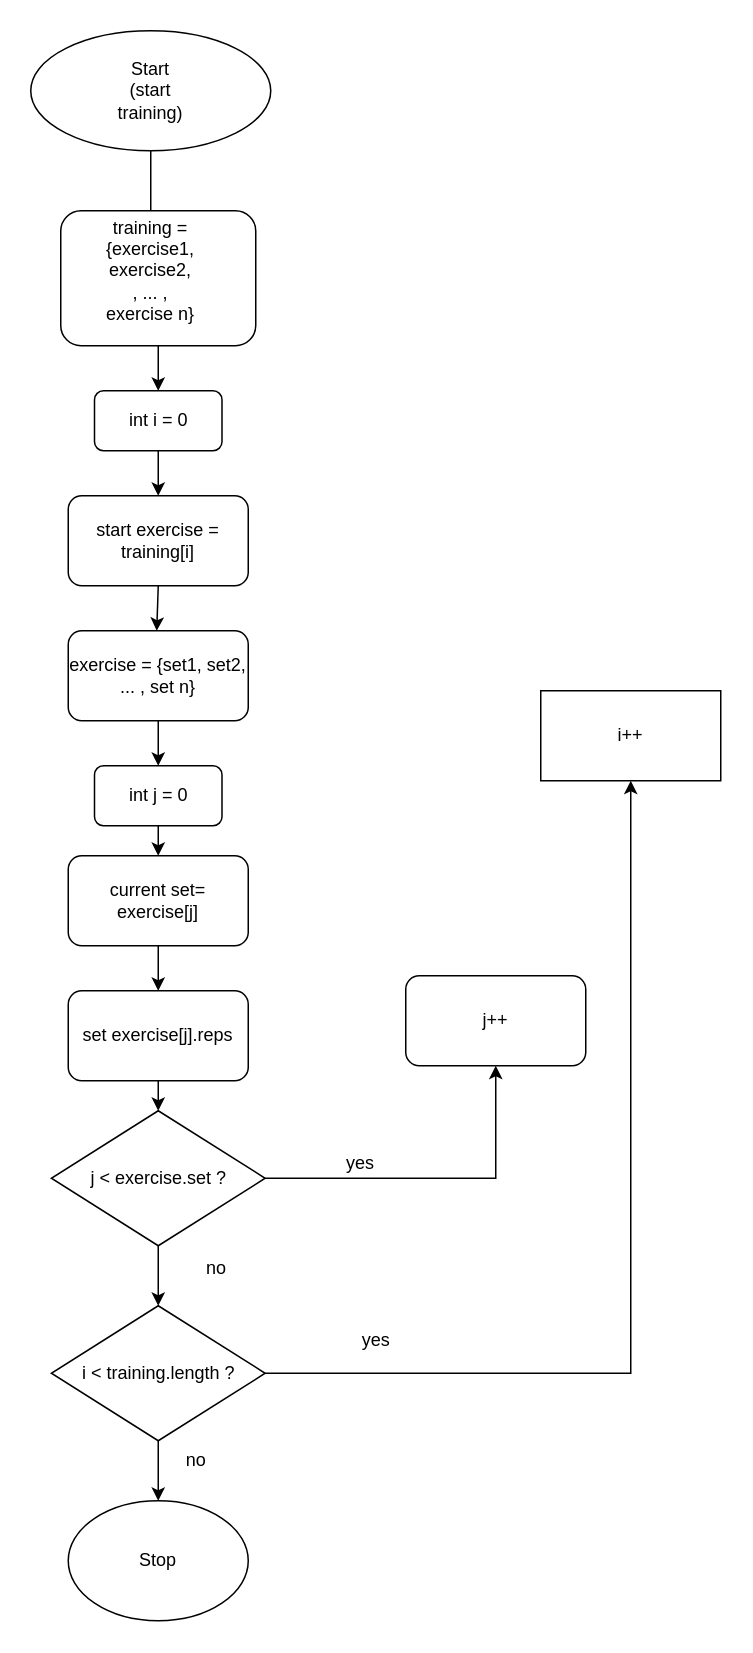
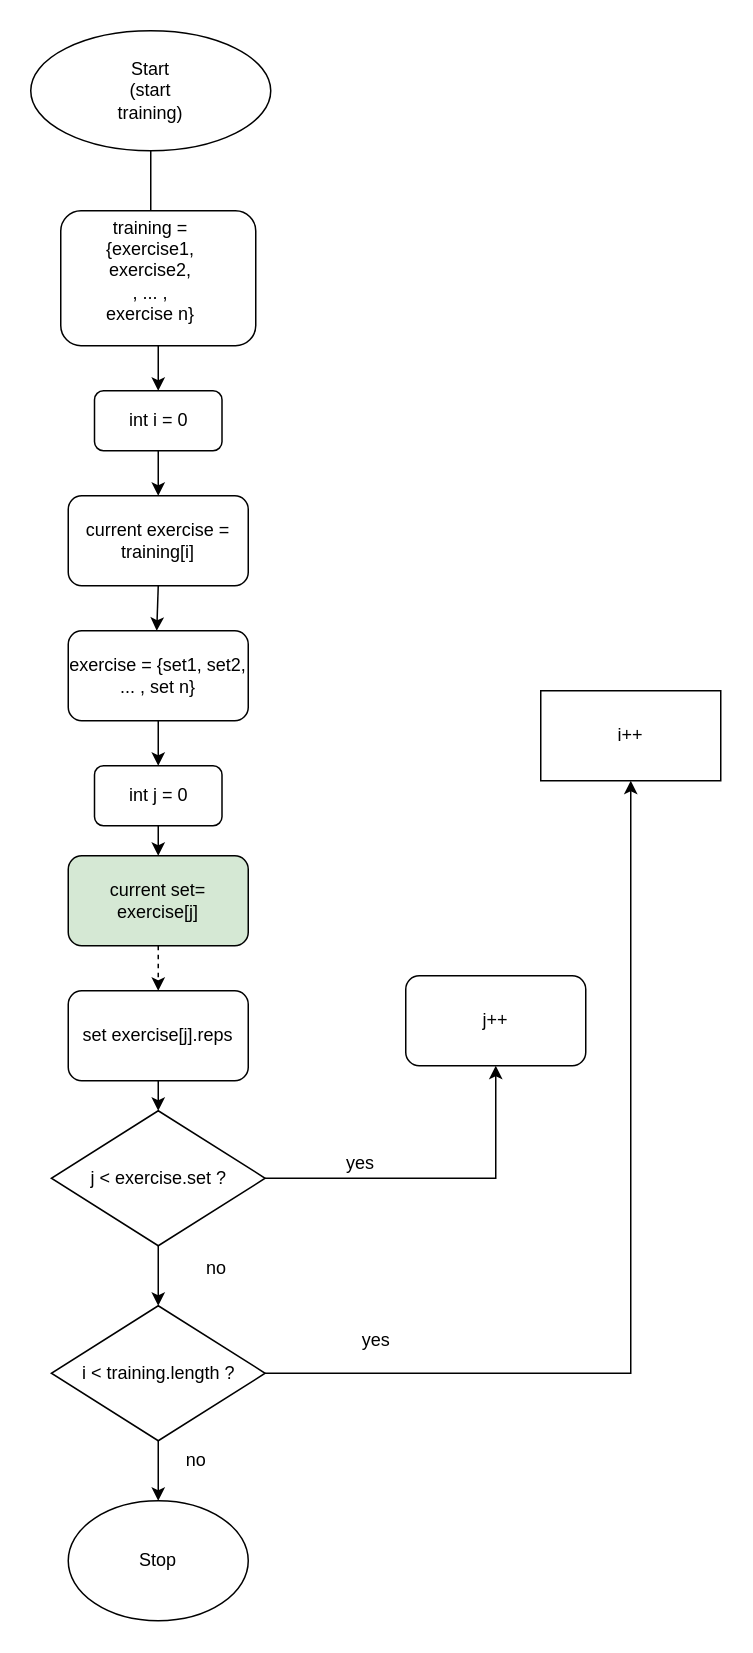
node "start exercise = training[i]": label "start exercise = training[i]" -> "current exercise = training[i]"
node "current set= exercise[j]": fillcolor #ffffff -> #d5e8d4
edge "current set= exercise[j]" -> "set exercise[j].reps": style solid -> dashed
